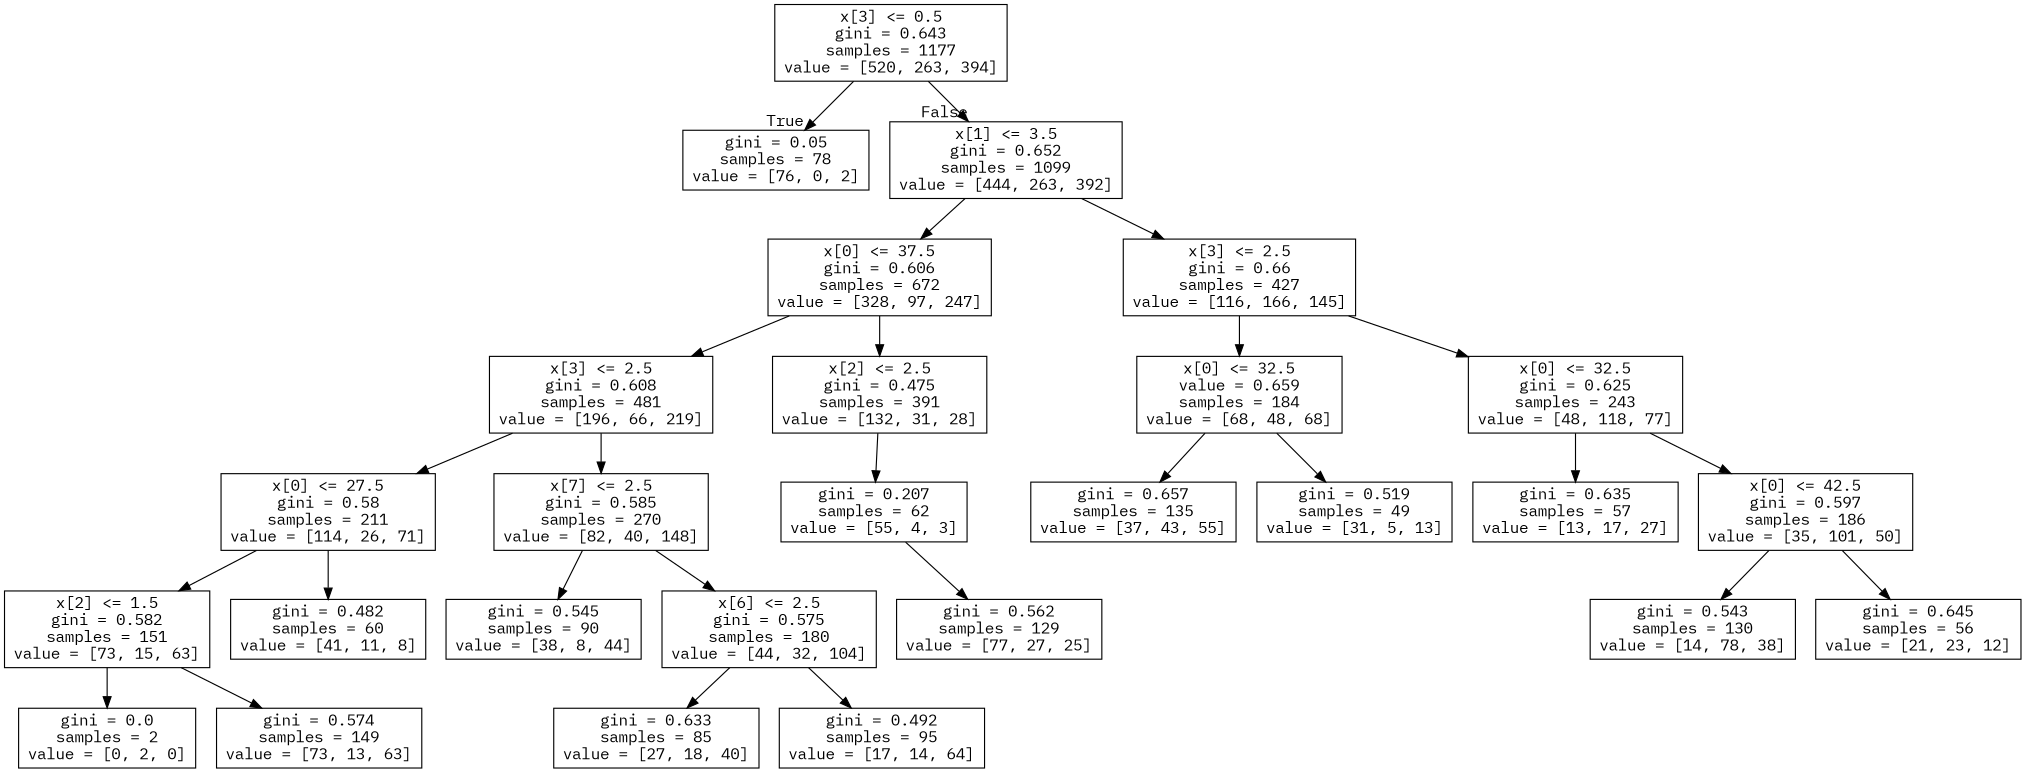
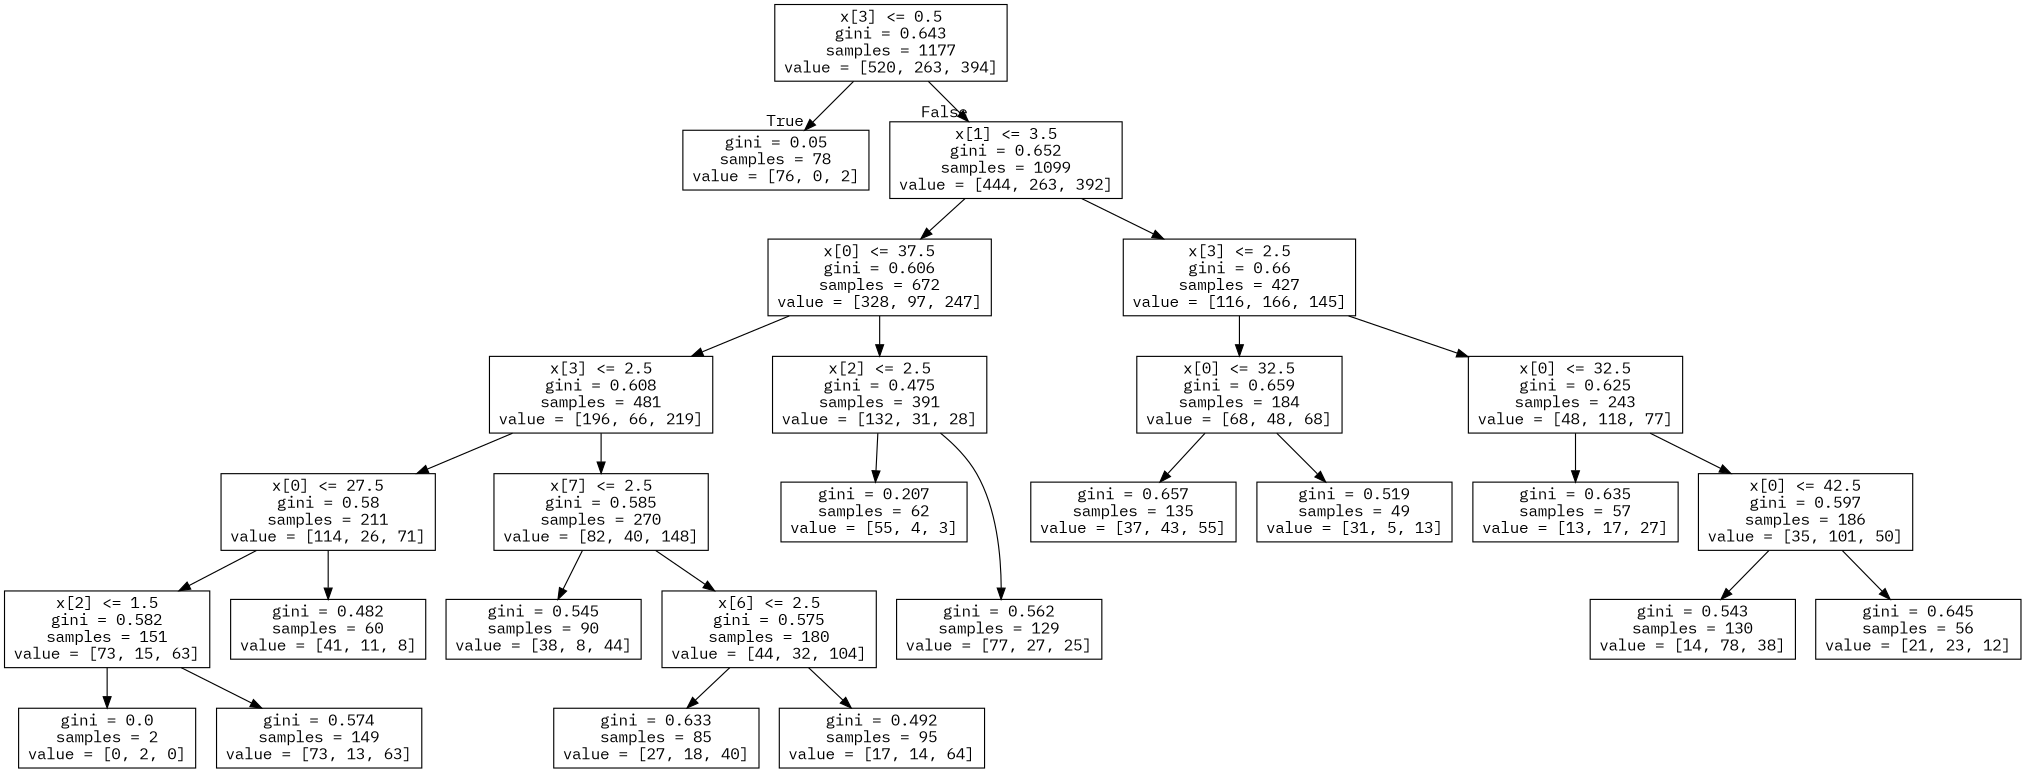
node "x[0] <= 32.5 value = 0.659 samples = 184 value = [68, 48, 68]": label "x[0] <= 32.5 value = 0.659 samples = 184 value = [68, 48, 68]" -> "x[0] <= 32.5 gini = 0.659 samples = 184 value = [68, 48, 68]"
edge "gini = 0.207 samples = 62 value = [55, 4, 3]" -> "gini = 0.562 samples = 129 value = [77, 27, 25]": now "x[2] <= 2.5 gini = 0.475 samples = 391 value = [132, 31, 28]" -> "gini = 0.562 samples = 129 value = [77, 27, 25]"
